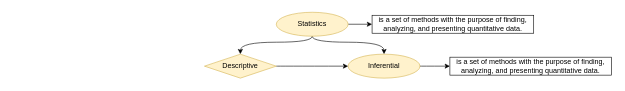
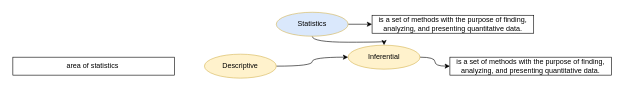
node "Statistics": fillcolor #fff2cc -> #dae8fc
edge "Statistics" -> "Descriptive": removed
node "area of statistics": added
node "Descriptive": shape diamond -> ellipse
node "Inferential": moved (384, 66) -> (384, 57)
